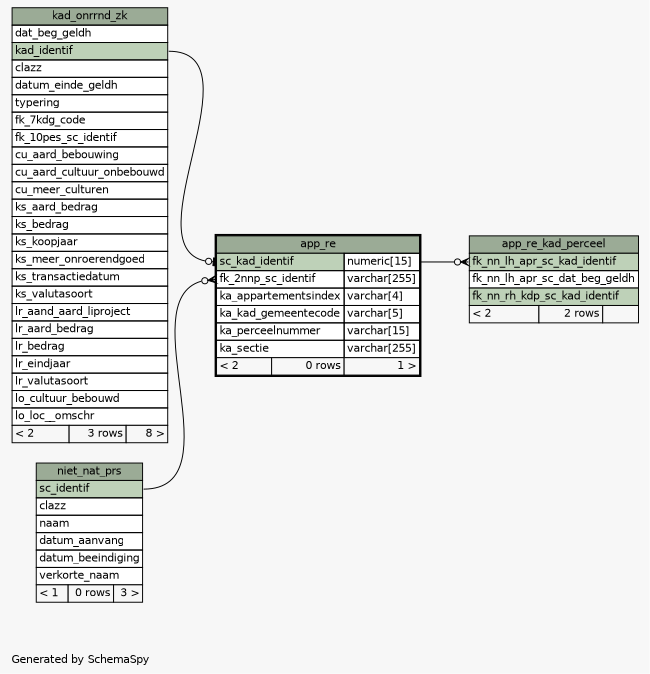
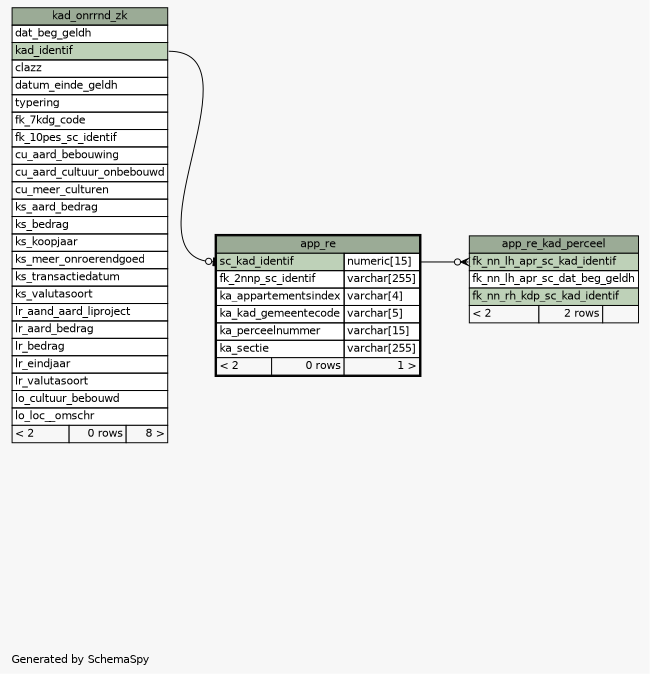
node "kad_onrrnd_zk": text "3 rows" -> "0 rows"
node "niet_nat_prs": removed
